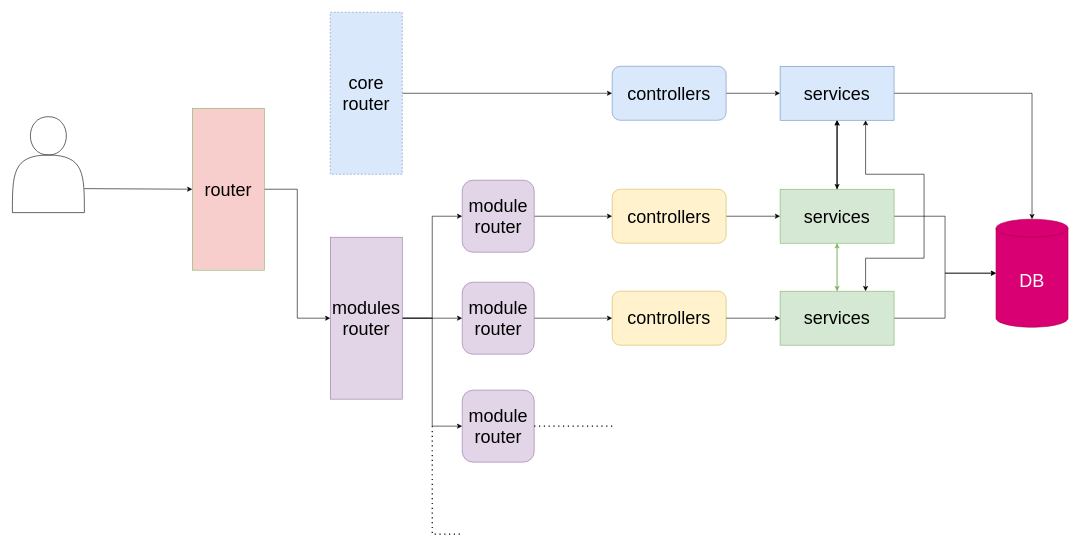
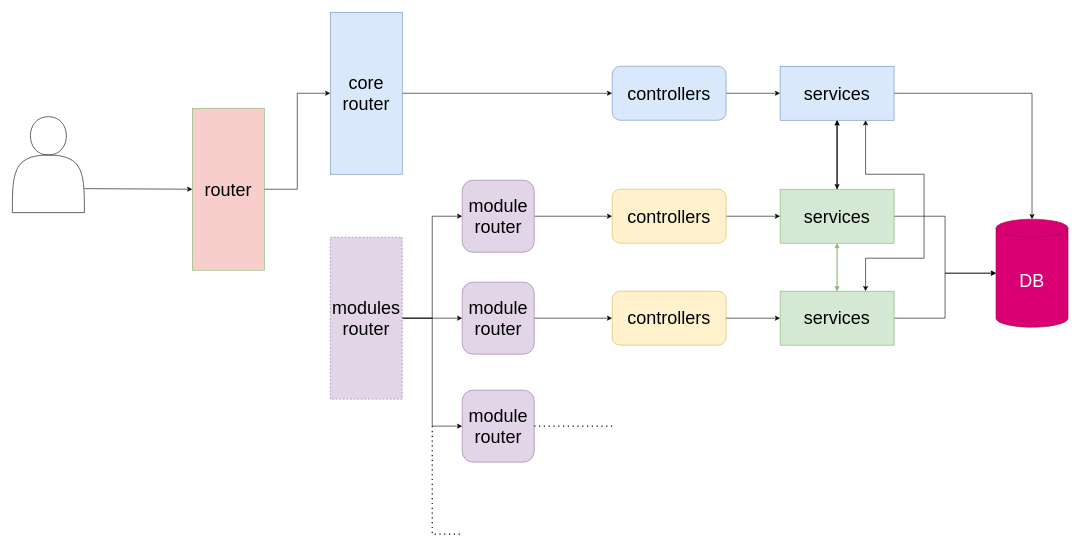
node "core router": style dashed -> solid
edge "router" -> "modules router": now "router" -> "core router"
node "modules router": style solid -> dashed
